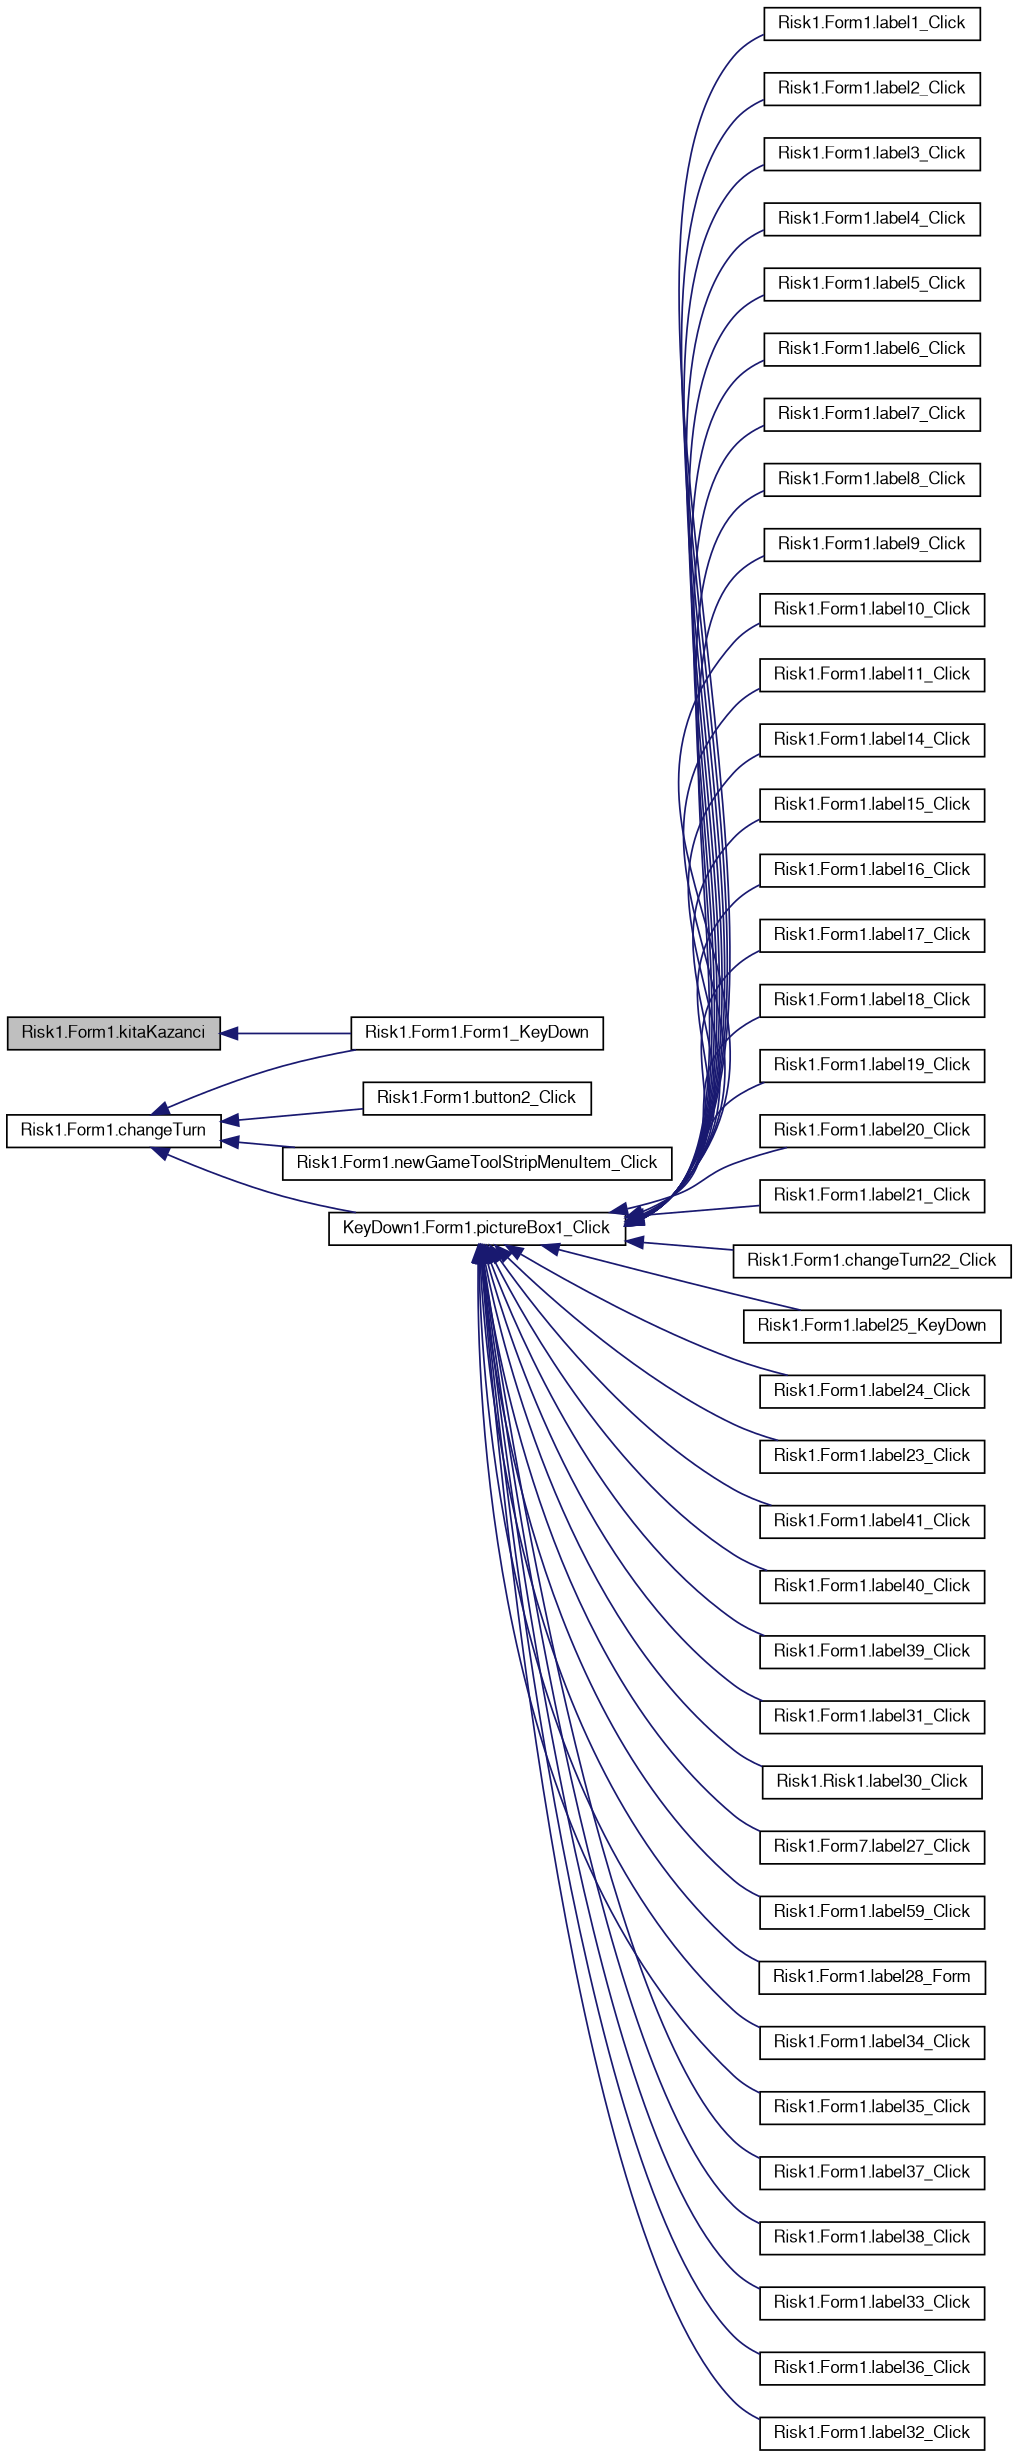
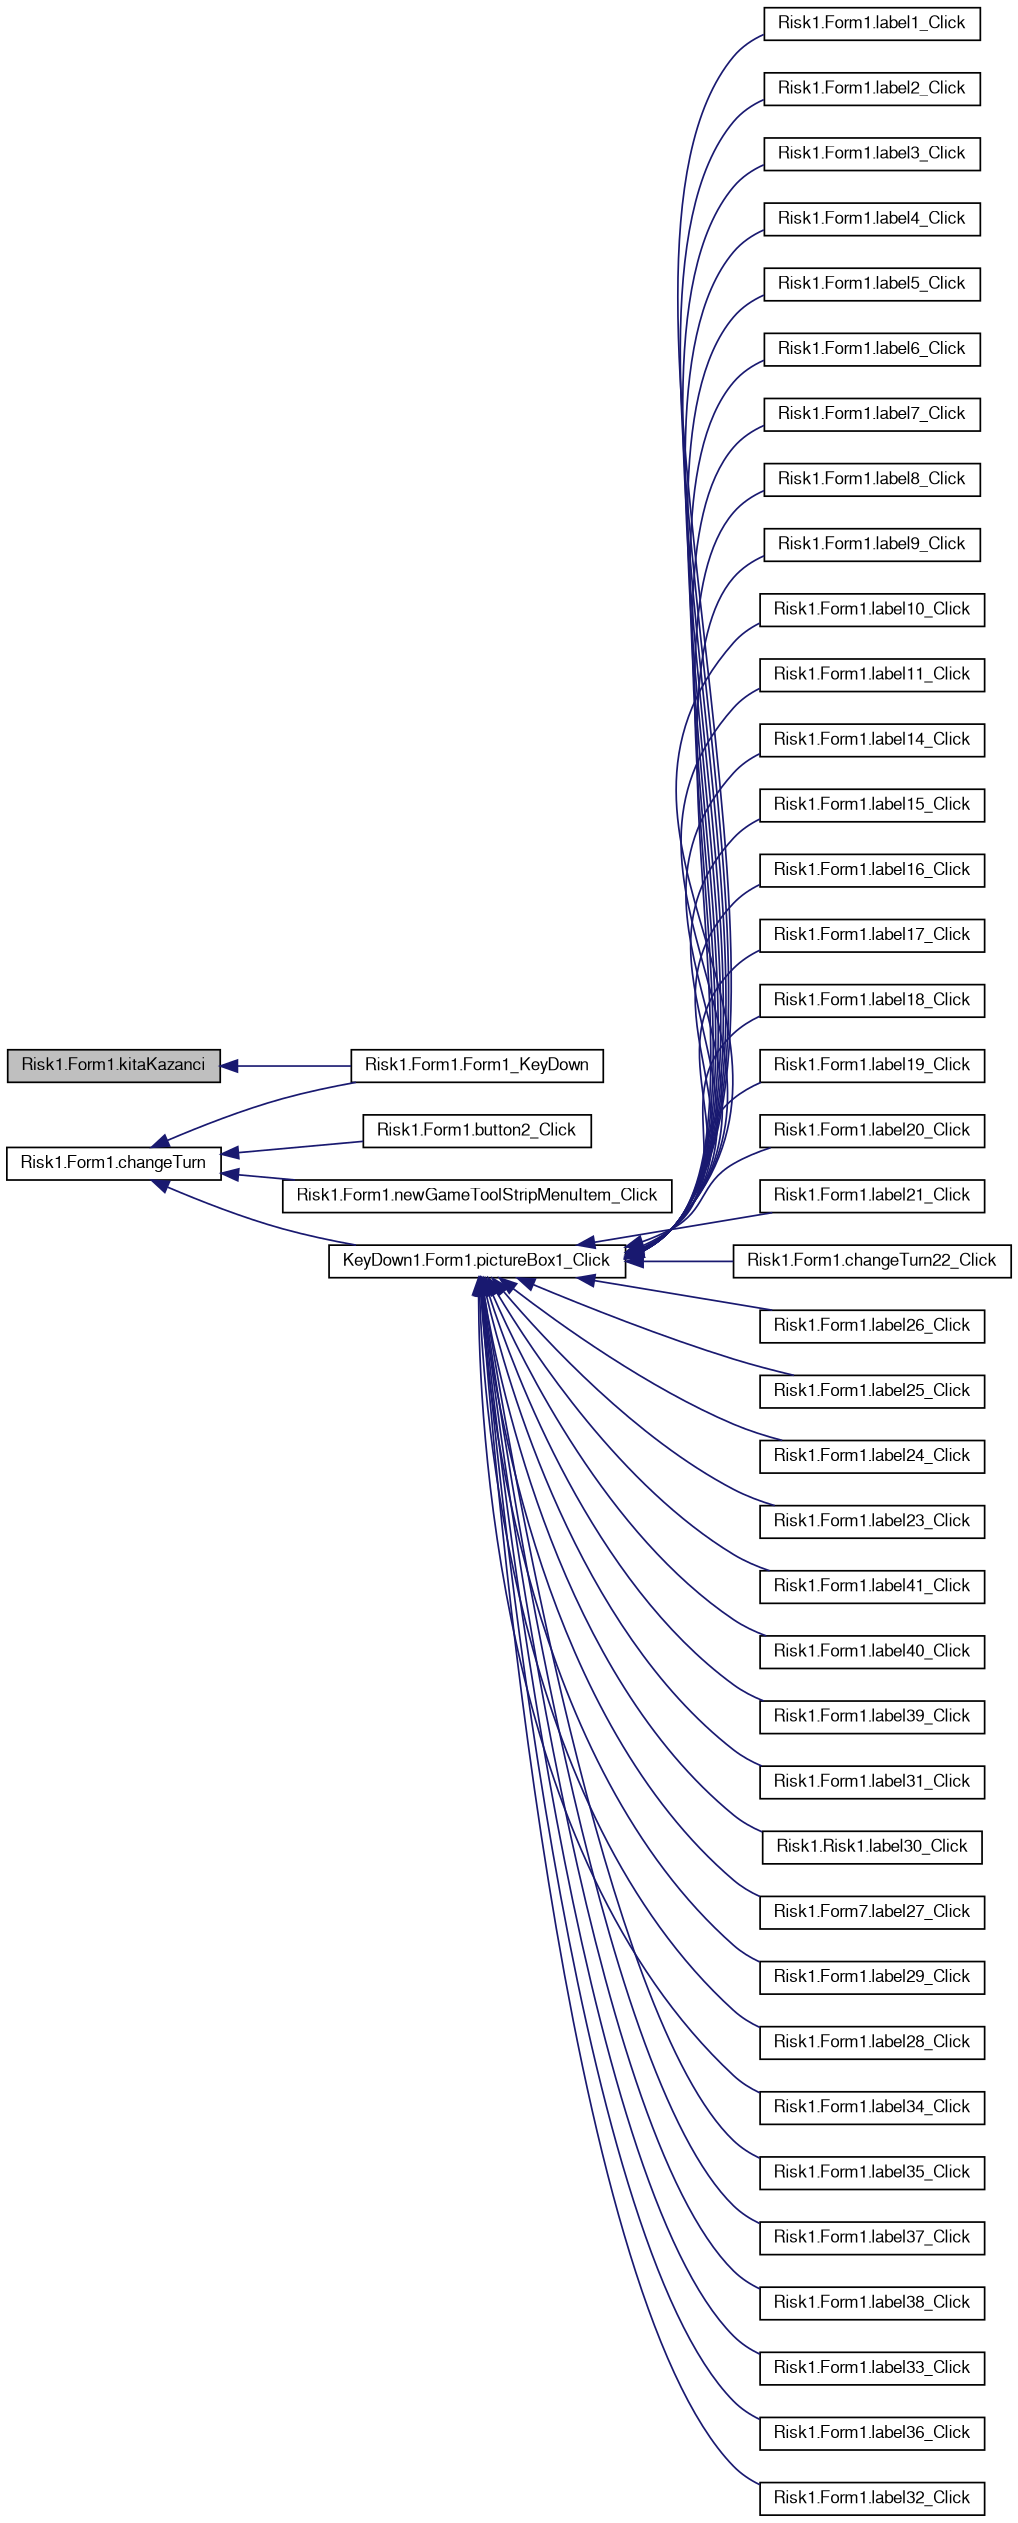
node "Risk1.Form1.label26_Click": added
node "Risk1.Form1.label25_KeyDown": label "Risk1.Form1.label25_KeyDown" -> "Risk1.Form1.label25_Click"
node "Risk1.Form1.label59_Click": label "Risk1.Form1.label59_Click" -> "Risk1.Form1.label29_Click"
node "Risk1.Form1.label28_Form": label "Risk1.Form1.label28_Form" -> "Risk1.Form1.label28_Click"
